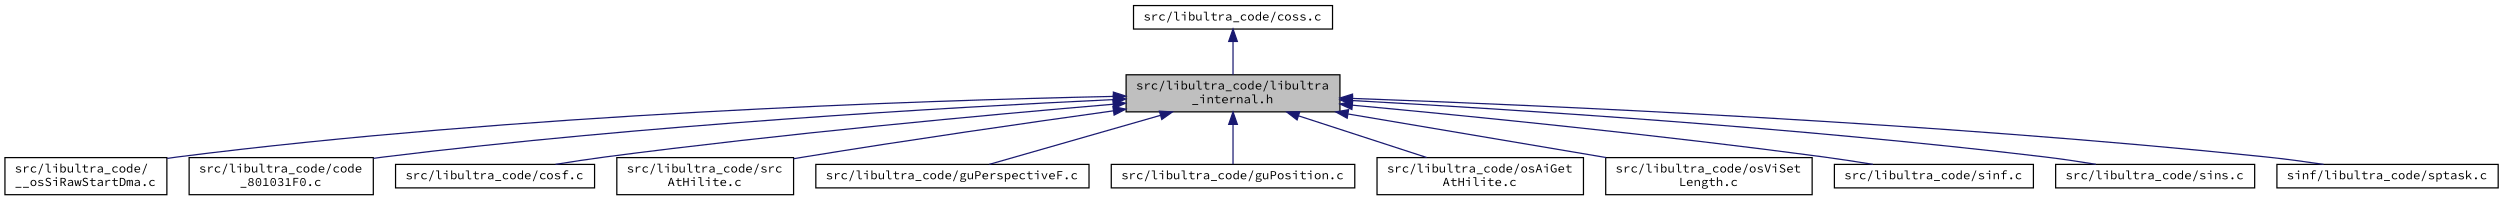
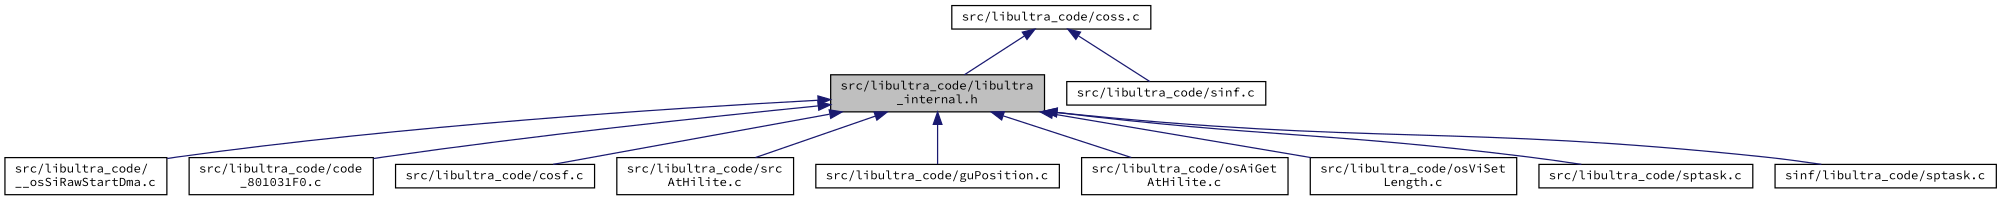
edge "src/libultra_code/sinf.c" -> "src/libultra_code/libultra _internal.h": now "src/libultra_code/sinf.c" -> "src/libultra_code/coss.c"
node "src/libultra_code/guPerspectiveF.c": removed
node "src/libultra_code/sins.c": label "src/libultra_code/sins.c" -> "src/libultra_code/sptask.c"
